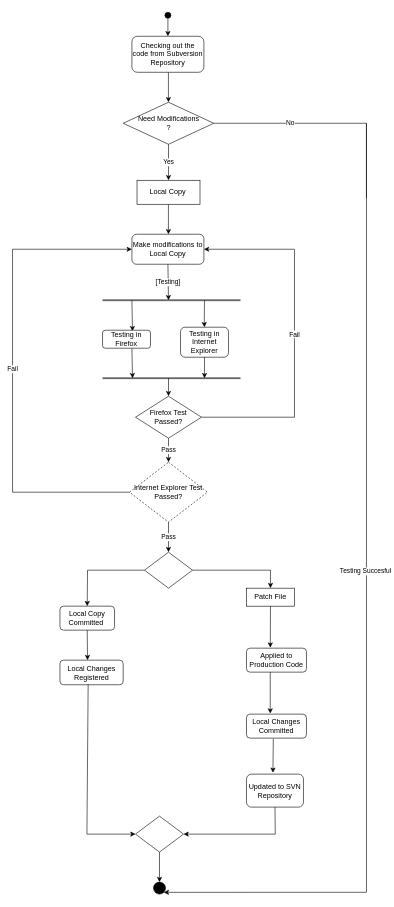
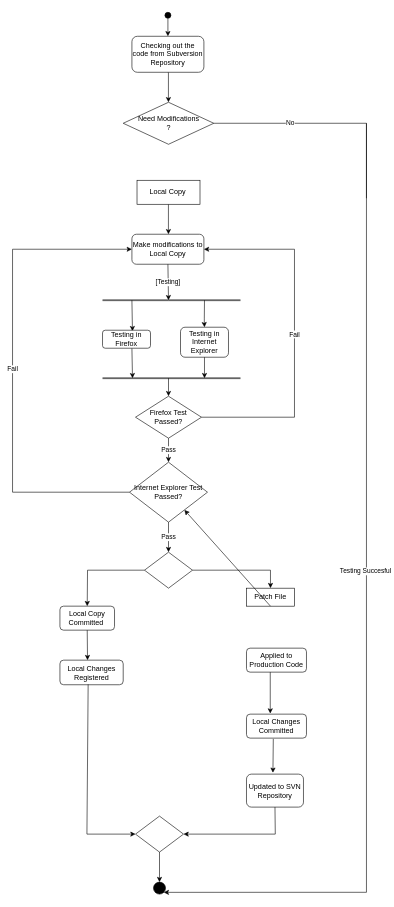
edge "Need Modifications ?" -> "Local Copy": removed, label "Yes"
node "Internet Explorer Test Passed?": style dashed -> solid
edge "Patch File" -> "Applied to Production Code": now "Patch File" -> "Internet Explorer Test Passed?"
